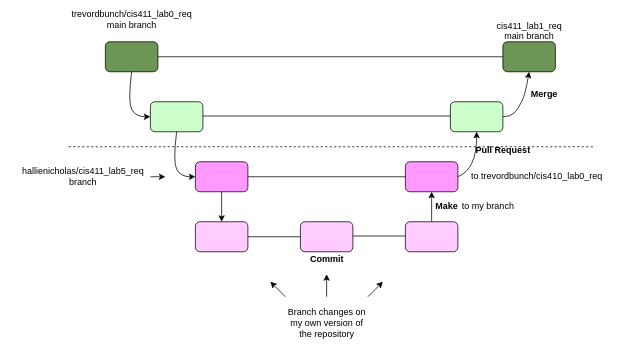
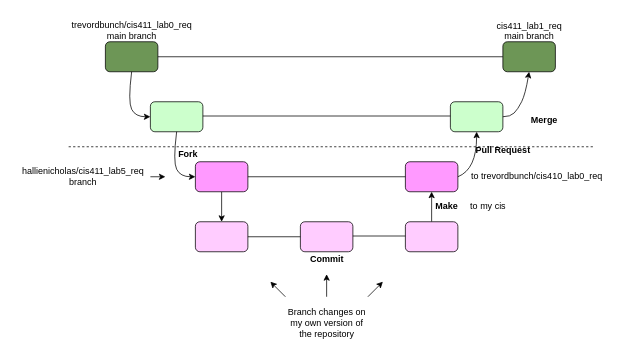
node "trevordbunch/cis411_lab0_req main branch": moved (132, 19) -> (132, 30)
node "Merge": moved (544, 94) -> (544, 120)
node "Fork": added
node "to my branch": label "to my branch" -> "to my cis"
